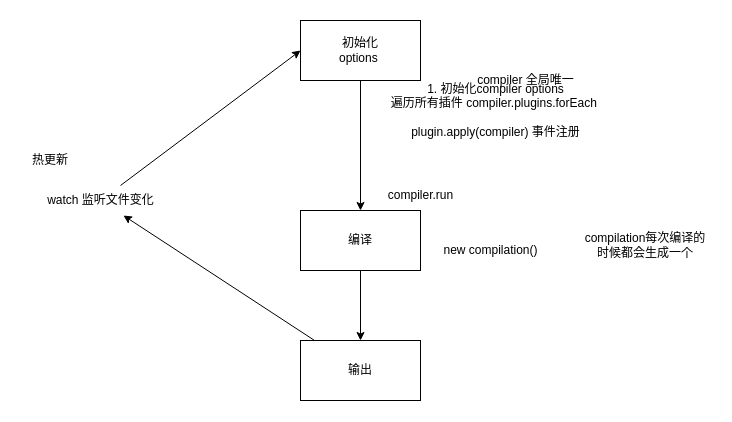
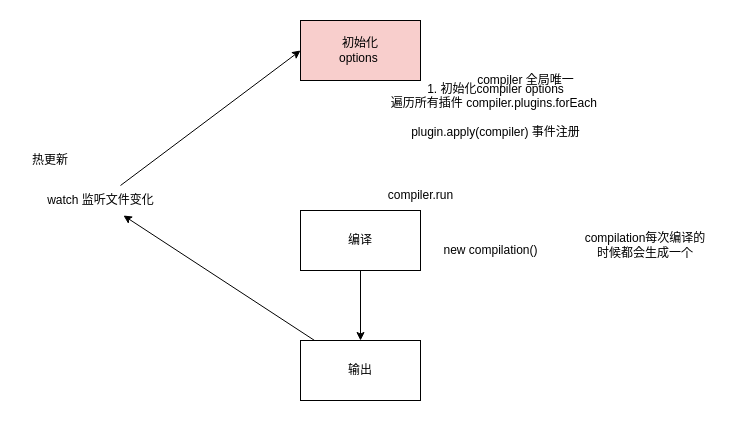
node "初始化 options": fillcolor #ffffff -> #f8cecc
edge "初始化 options" -> "编译": removed
